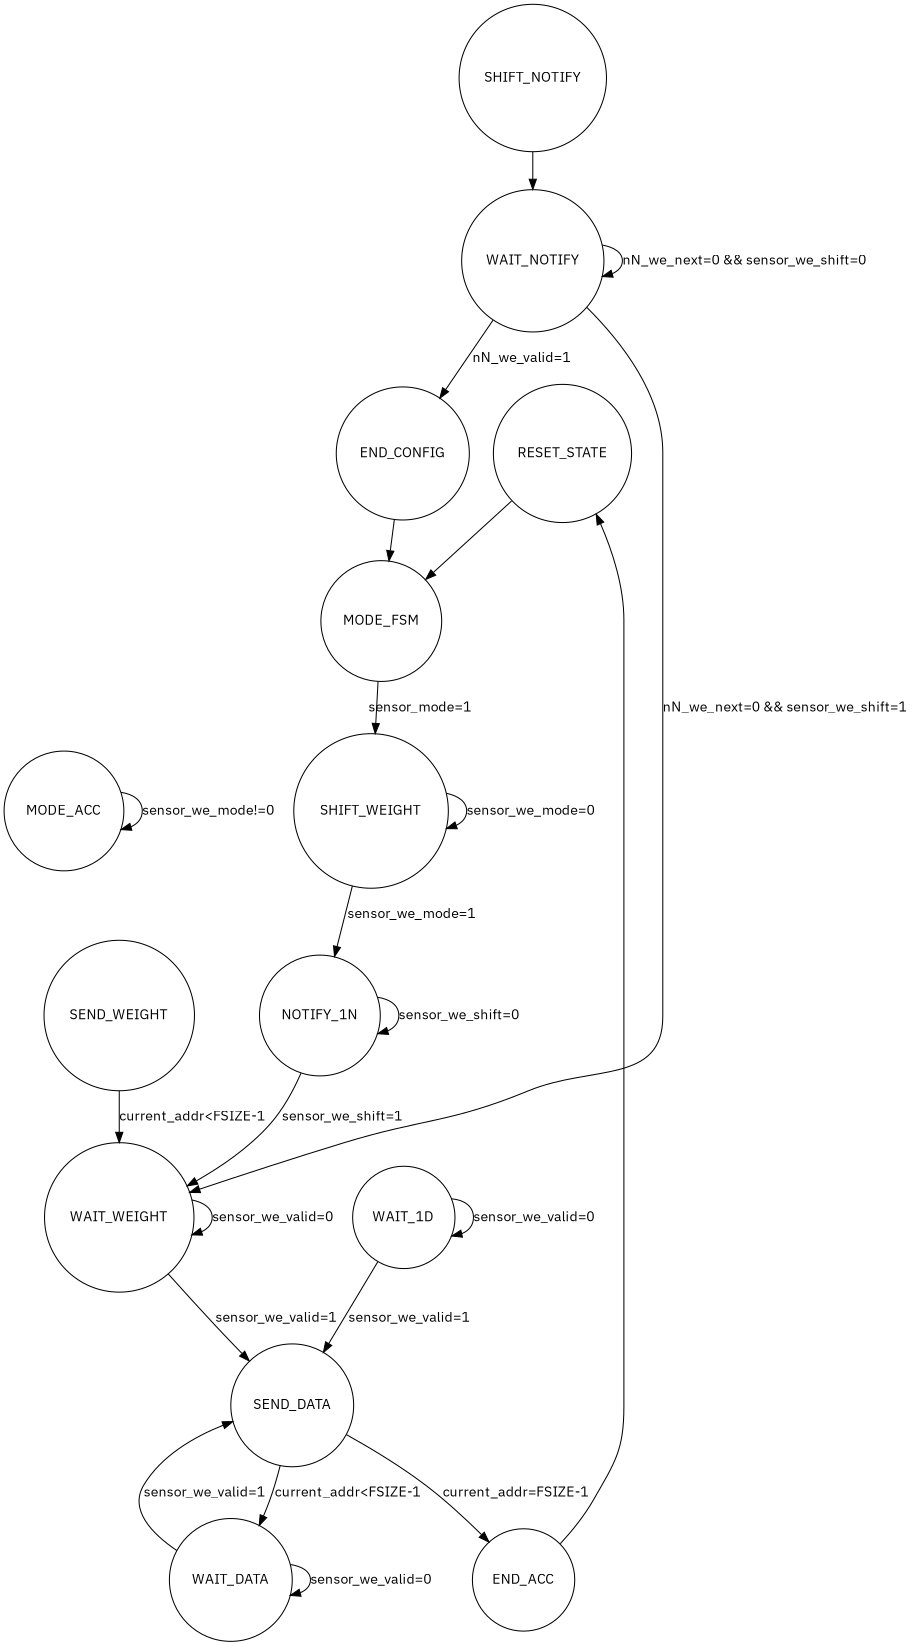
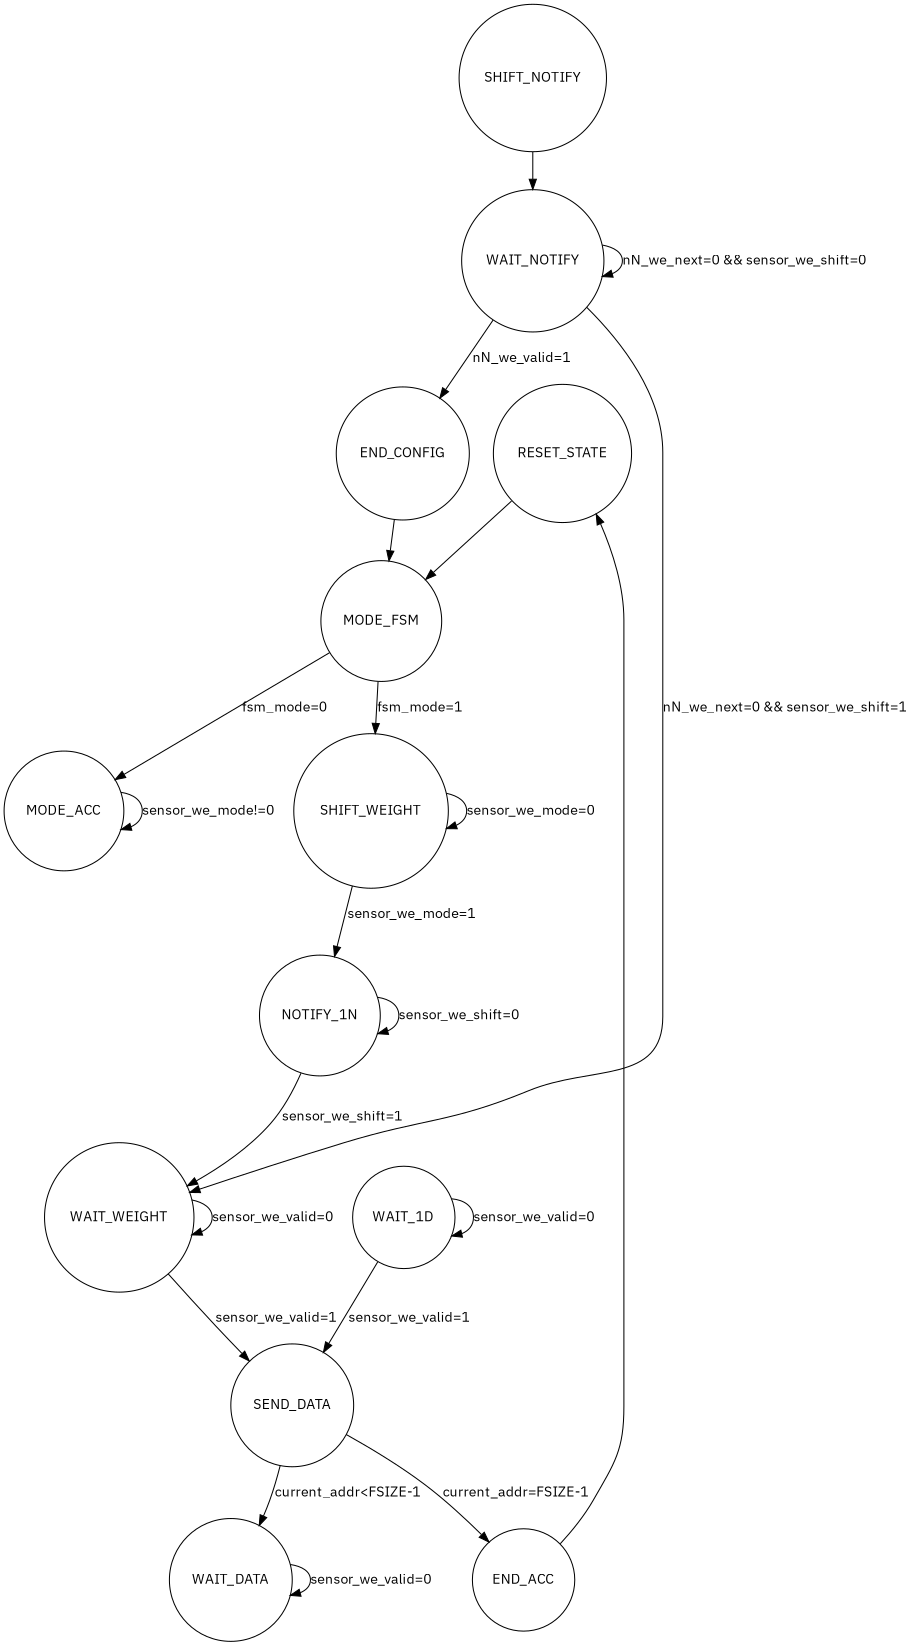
edge "MODE_FSM" -> "SHIFT_WEIGHT": label "sensor_mode=1" -> "fsm_mode=1"
edge "MODE_FSM" -> "MODE_ACC": added, label "fsm_mode=0"
node "SEND_WEIGHT": removed
edge "WAIT_DATA" -> "SEND_DATA": removed, label "sensor_we_valid=1"
